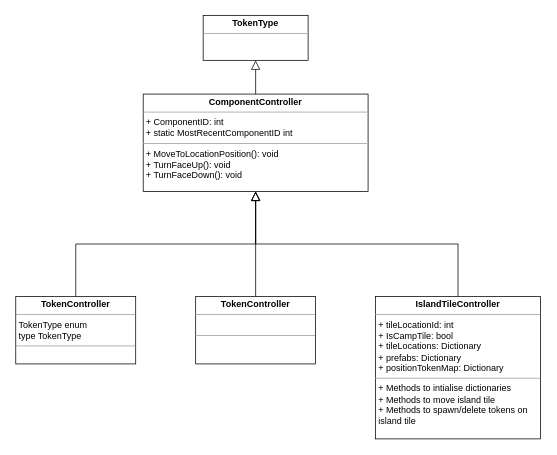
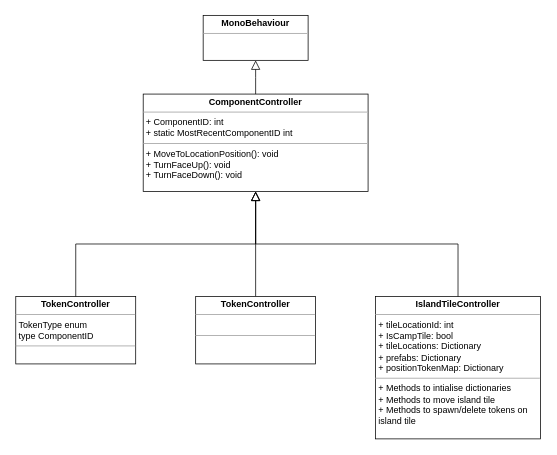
node "TokenType": label "TokenType" -> "MonoBehaviour"
node "TokenController TokenType enum type TokenType": label "TokenController TokenType enum type TokenType" -> "TokenController TokenType enum type ComponentID"
